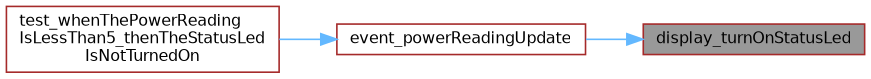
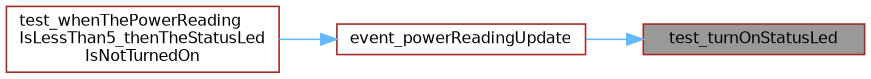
node "display_turnOnStatusLed": label "display_turnOnStatusLed" -> "test_turnOnStatusLed"
